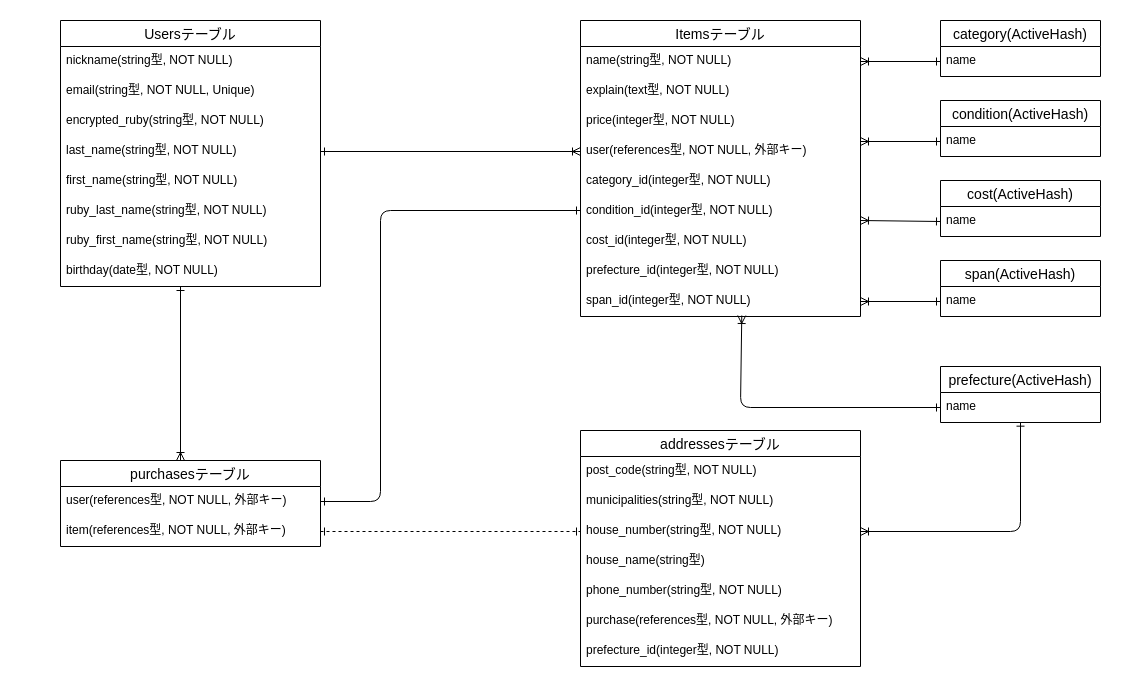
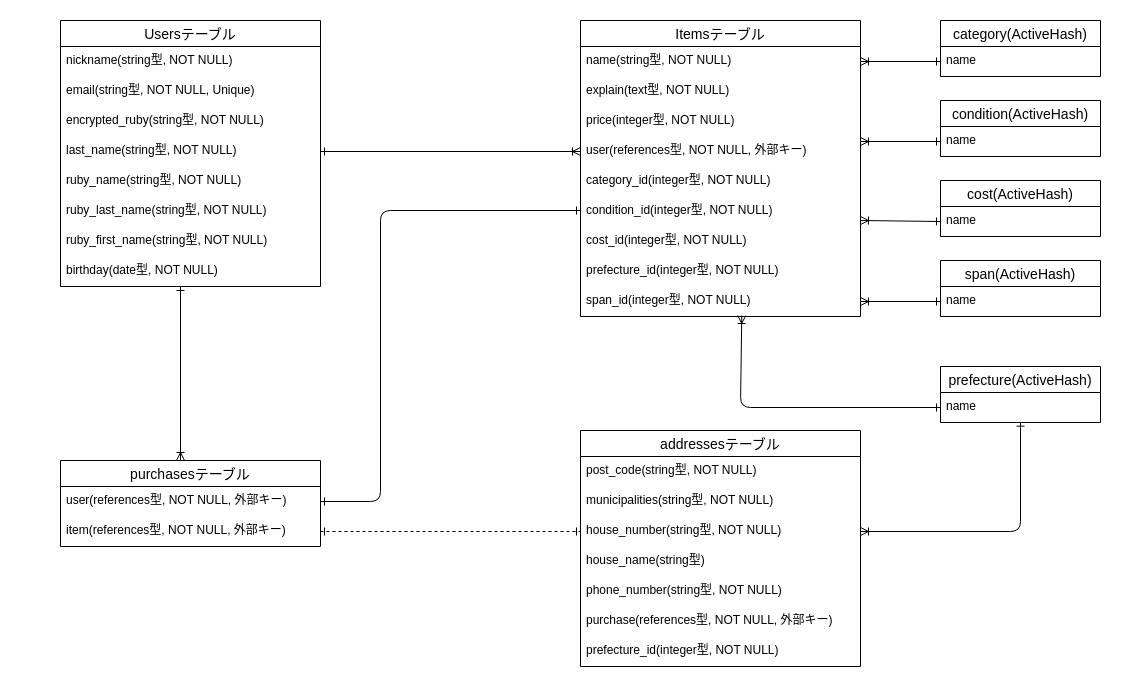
node "first_name(string型, NOT NULL)": label "first_name(string型, NOT NULL)" -> "ruby_name(string型, NOT NULL)"
